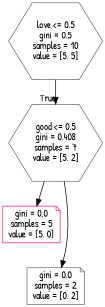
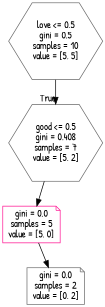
edge "good <= 0.5 gini = 0.408 samples = 7 value = [5, 2]" -> "gini = 0.0 samples = 2 value = [0, 2]": now "gini = 0.0 samples = 5 value = [5, 0]" -> "gini = 0.0 samples = 2 value = [0, 2]"
